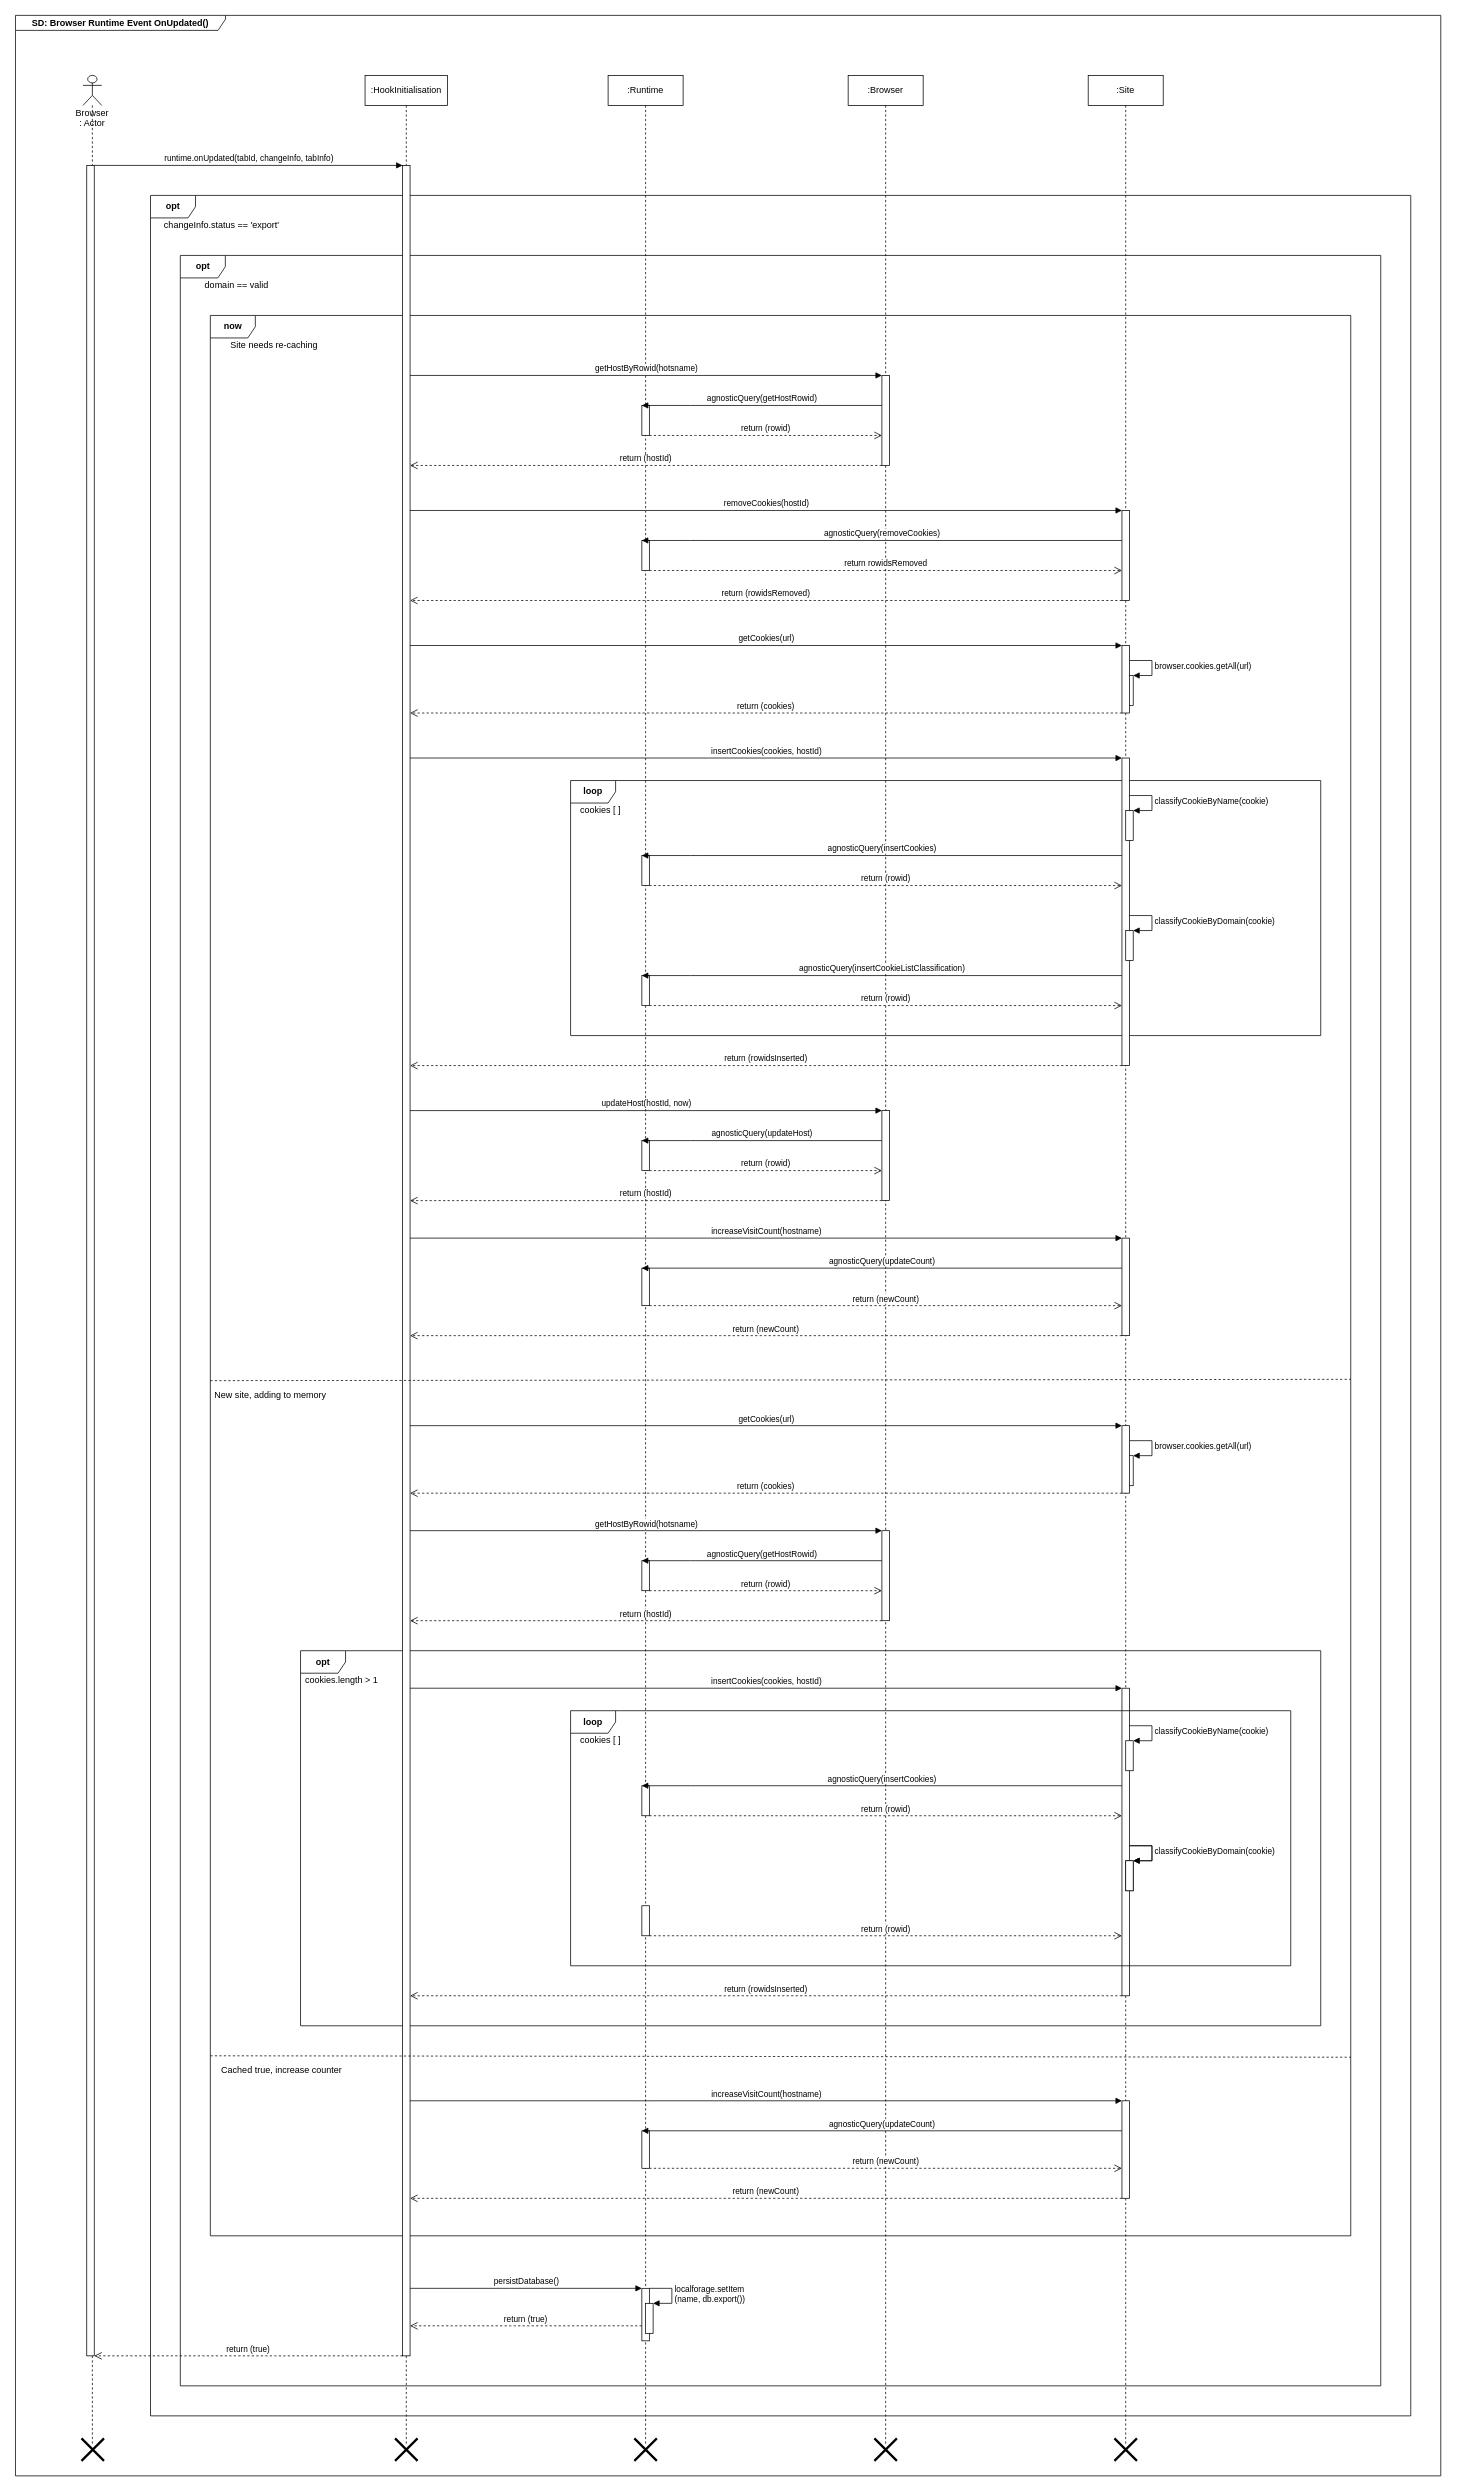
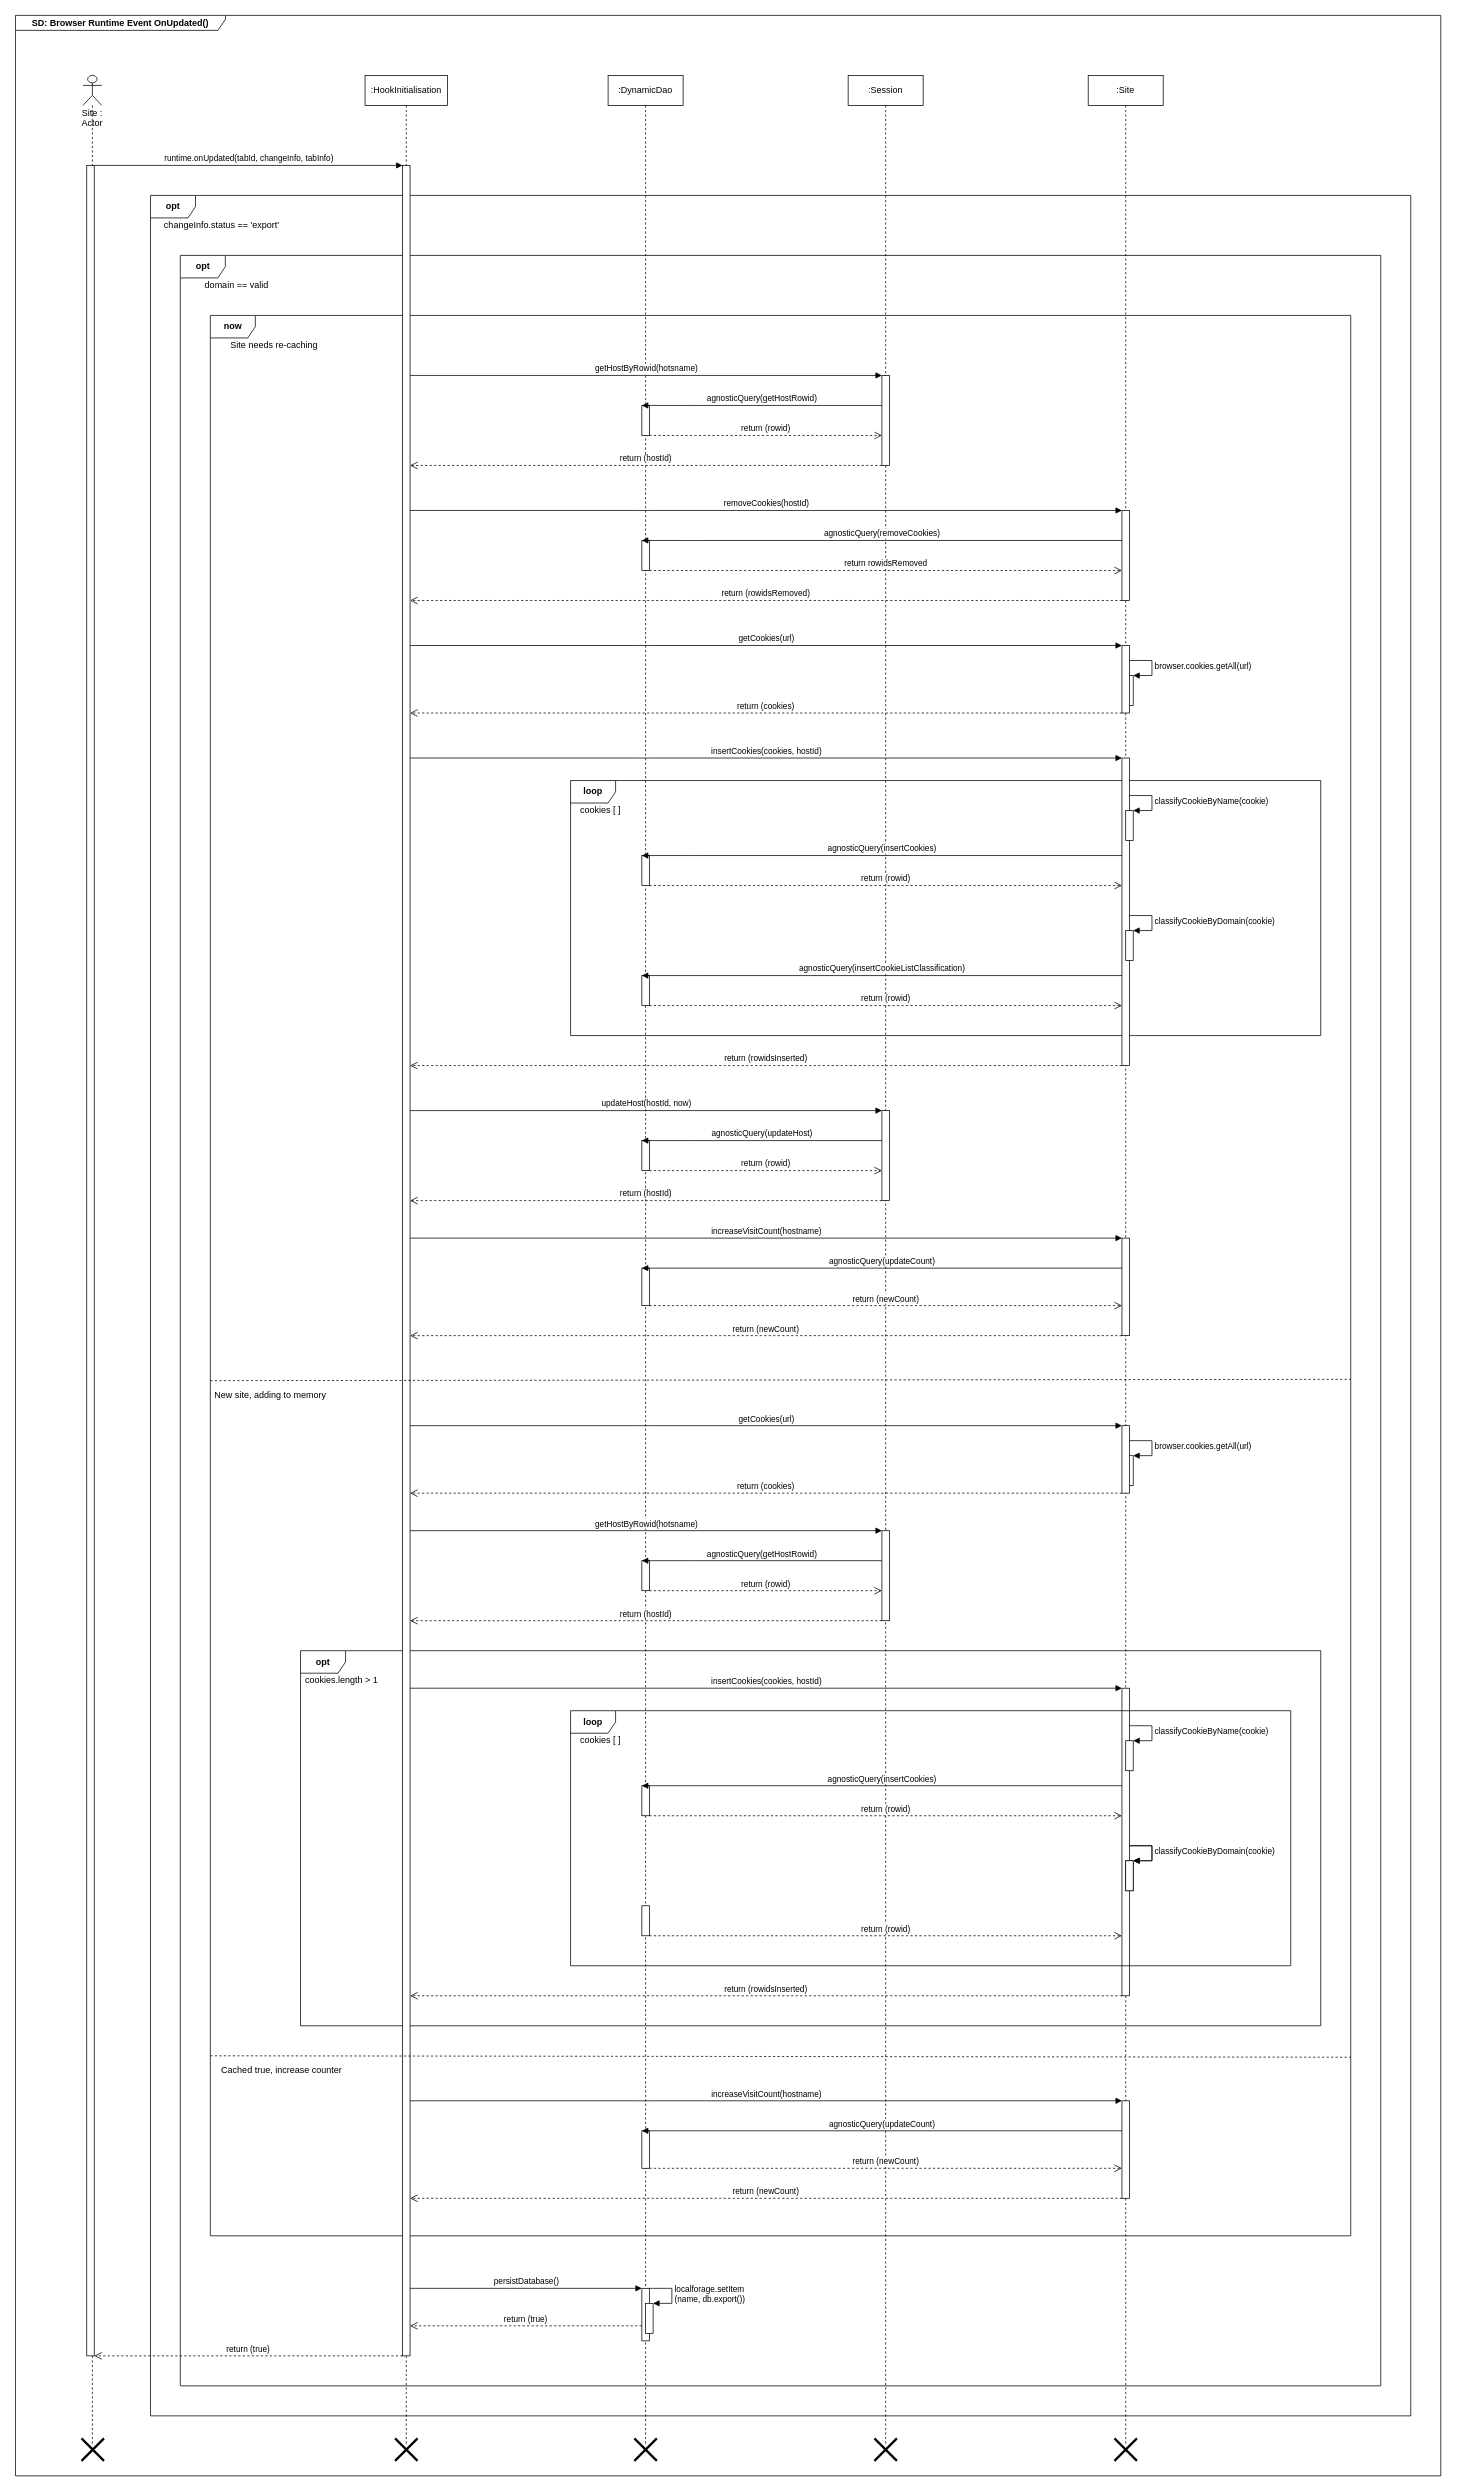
node ":Runtime": label ":Runtime" -> ":DynamicDao"
node ":Browser": label ":Browser" -> ":Session"
node "Browser : Actor": label "Browser : Actor" -> "Site : Actor"
